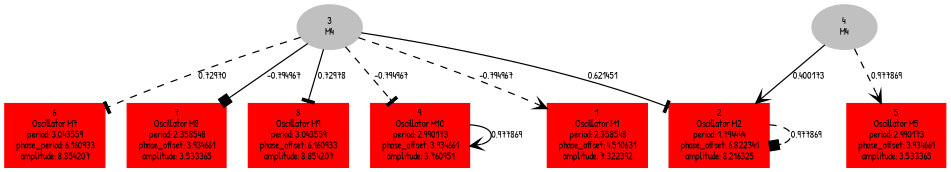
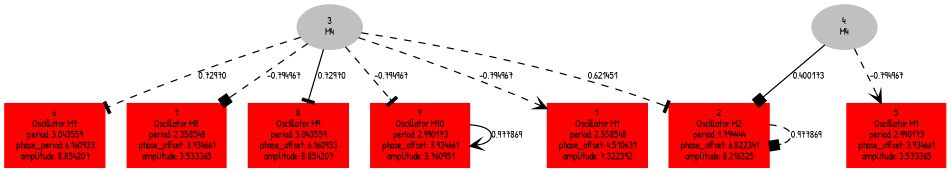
edge "3" -> "2": style solid -> dashed
edge "3" -> "7": style solid -> dashed
edge "4" -> "2": arrowhead vee -> box
edge "3" -> "8": label "0.72978 " -> "0.72970 "
edge "4" -> "5": label "0.977869 " -> "-0.794967 "
node "5": text "Oscillator M5" -> "Oscillator M1"
